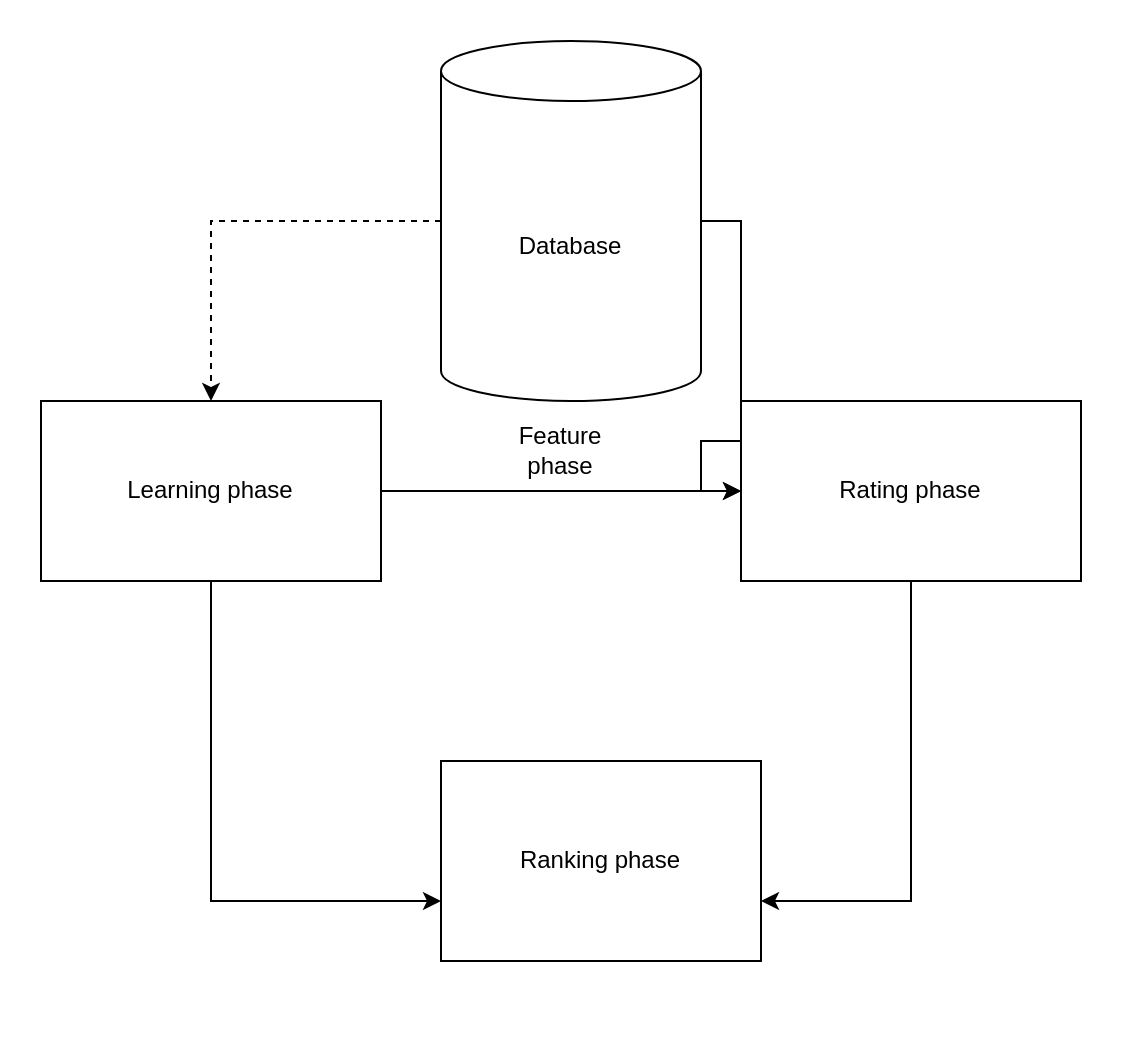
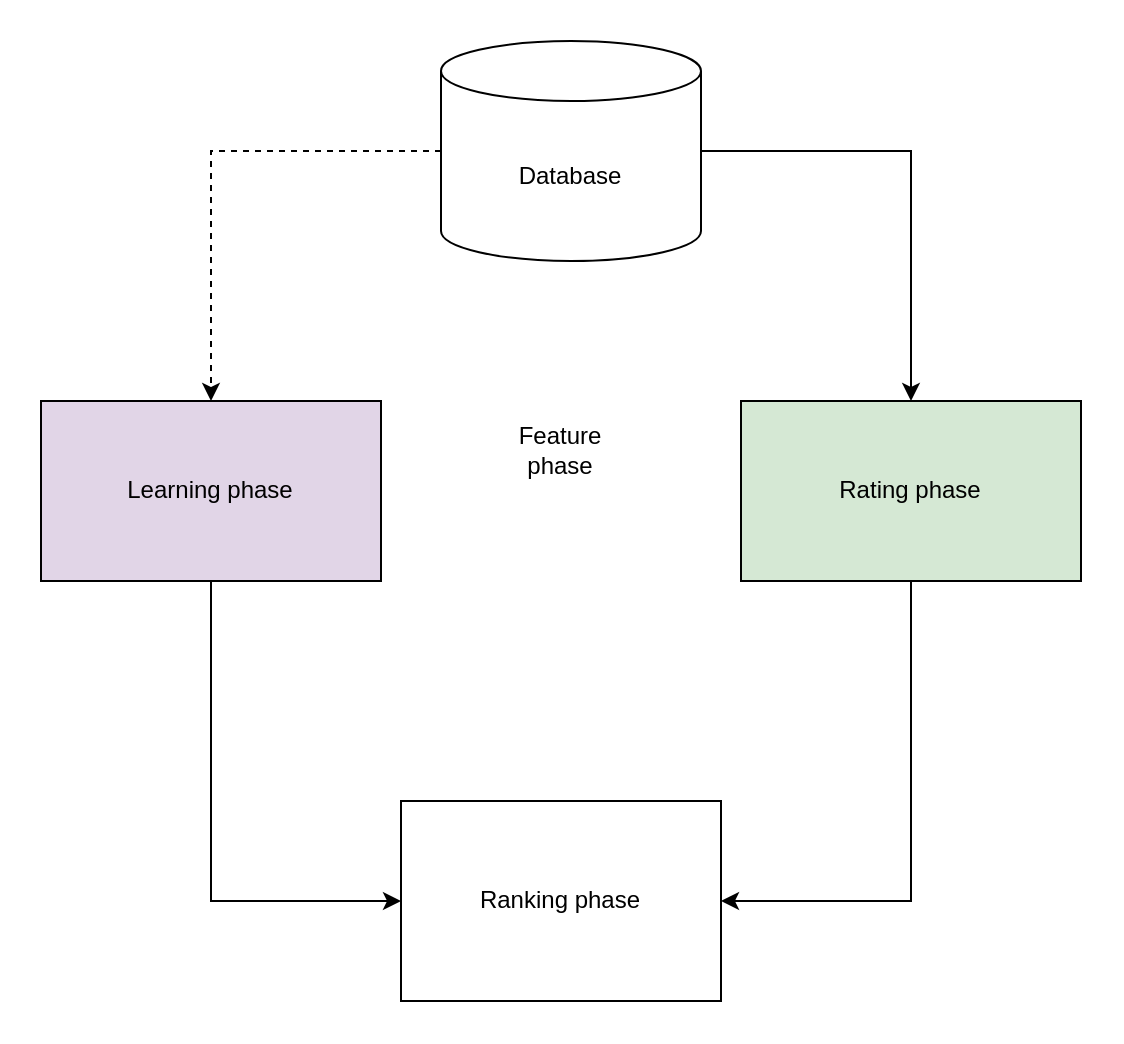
node "Database": size 260x360 -> 260x220
node "Learning phase": fillcolor #ffffff -> #e1d5e7
edge "Learning phase" -> "Rating phase": removed
node "Rating phase": fillcolor #ffffff -> #d5e8d4
node "Ranking phase": moved (601, 861) -> (561, 901)
